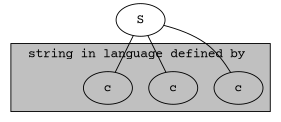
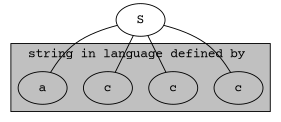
node "a": added
